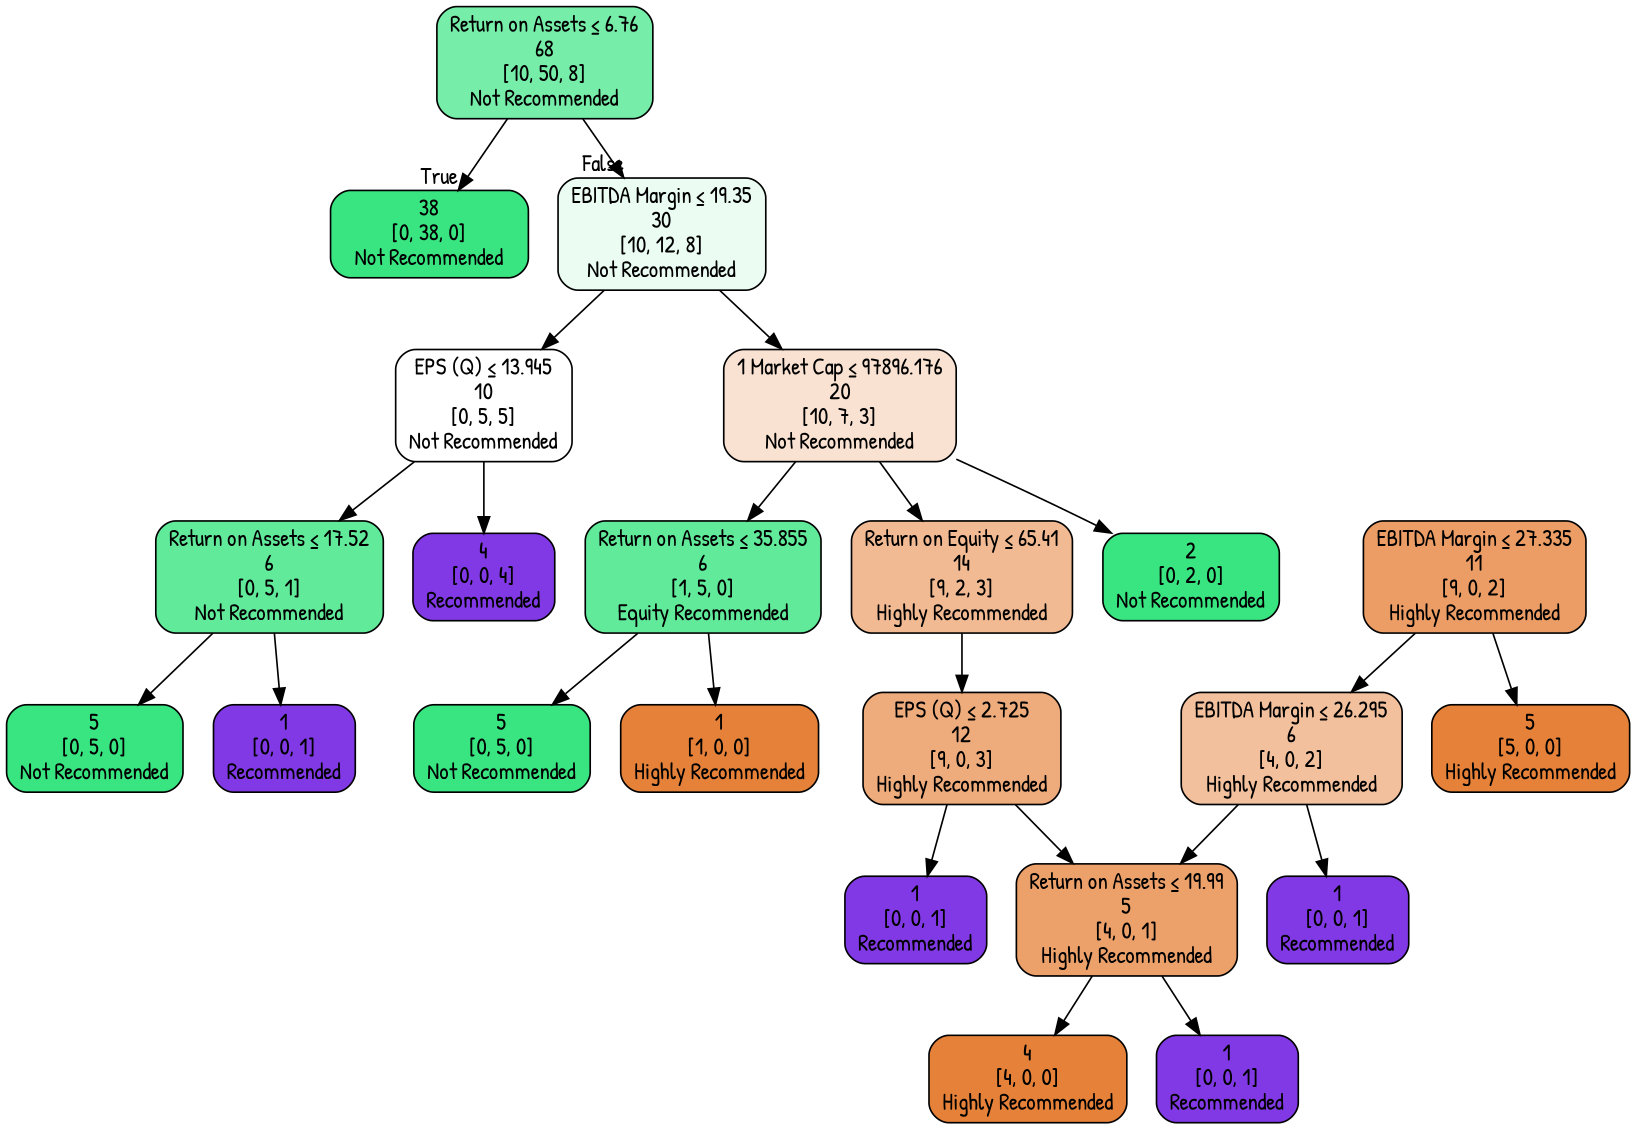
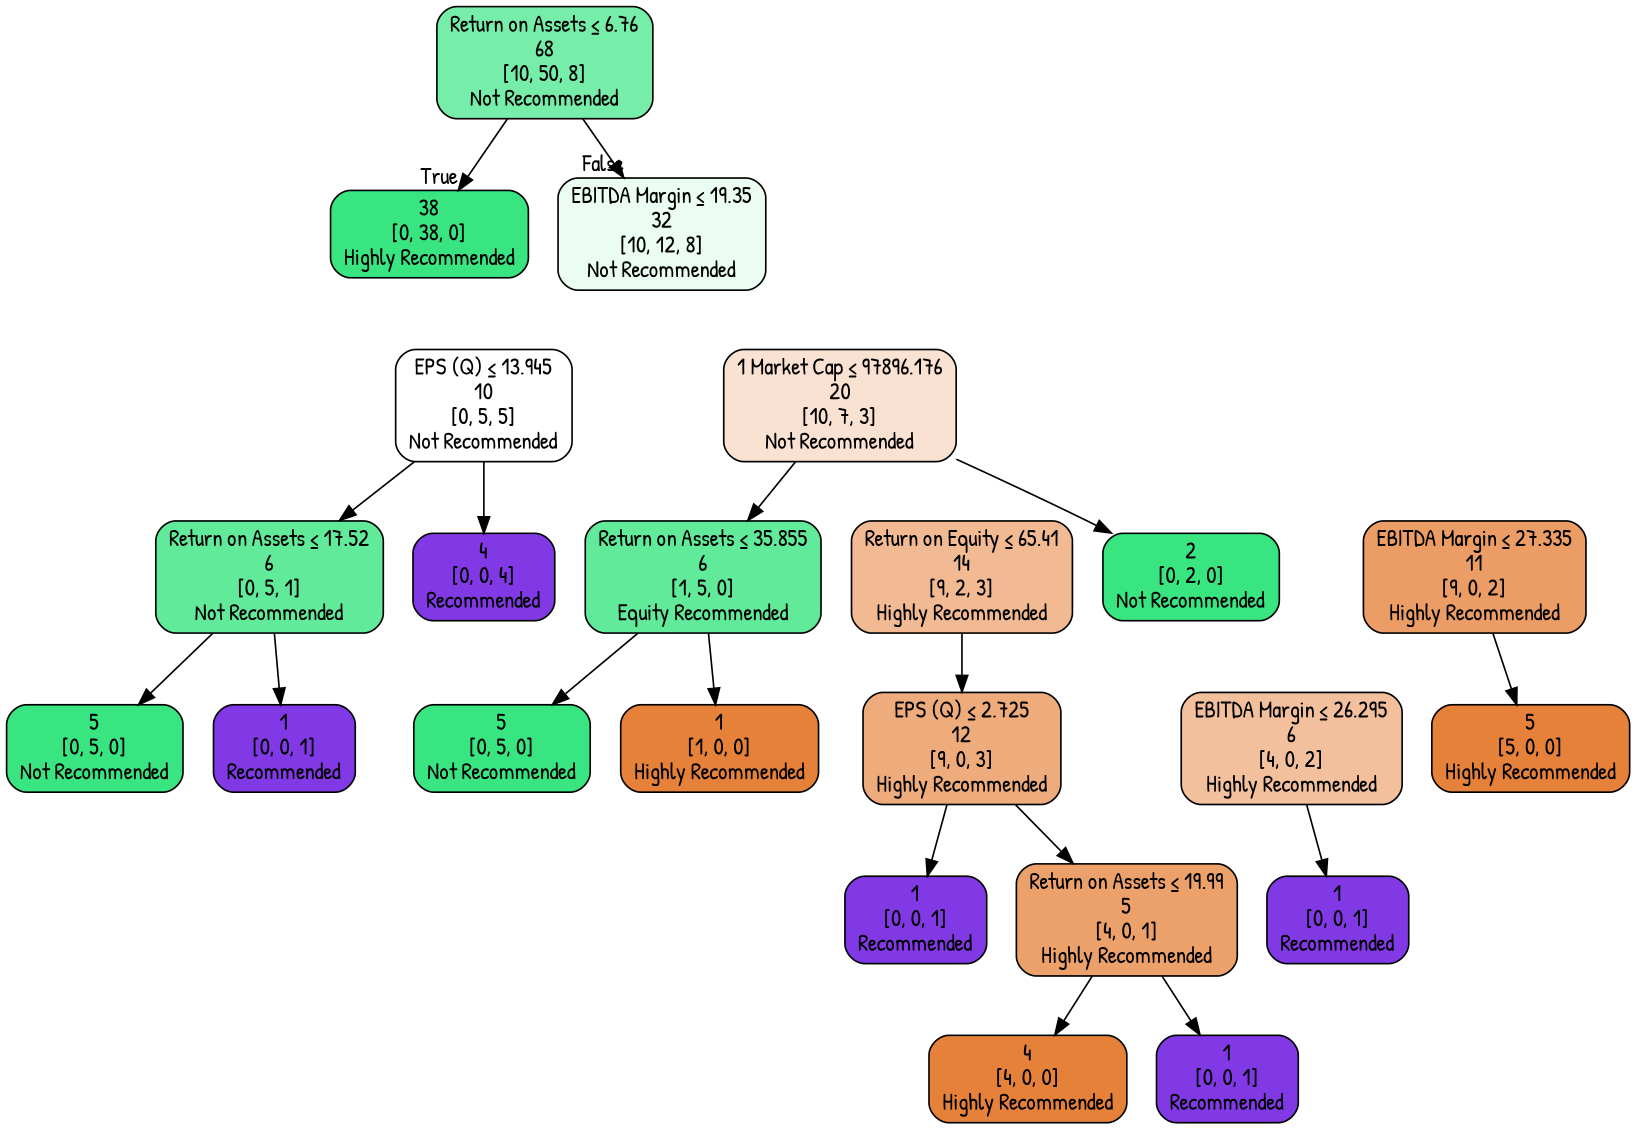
node "EBITDA Margin ≤ 19.35": text "30" -> "32"
node "38": text "Not Recommended" -> "Highly Recommended"
edge "EBITDA Margin ≤ 19.35" -> "EPS (Q) ≤ 13.945": removed
edge "EBITDA Margin ≤ 19.35" -> "1 Market Cap ≤ 97896.176": removed
edge "1 Market Cap ≤ 97896.176" -> "Return on Equity ≤ 65.41": removed
edge "EBITDA Margin ≤ 27.335" -> "EBITDA Margin ≤ 26.295": removed
edge "EBITDA Margin ≤ 26.295" -> "Return on Assets ≤ 19.99": removed
